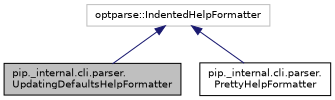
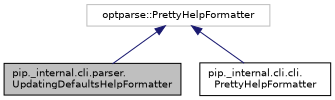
node "optparse::IndentedHelpFormatter": label "optparse::IndentedHelpFormatter" -> "optparse::PrettyHelpFormatter"
node "pip._internal.cli.parser. PrettyHelpFormatter": label "pip._internal.cli.parser. PrettyHelpFormatter" -> "pip._internal.cli.cli. PrettyHelpFormatter"
